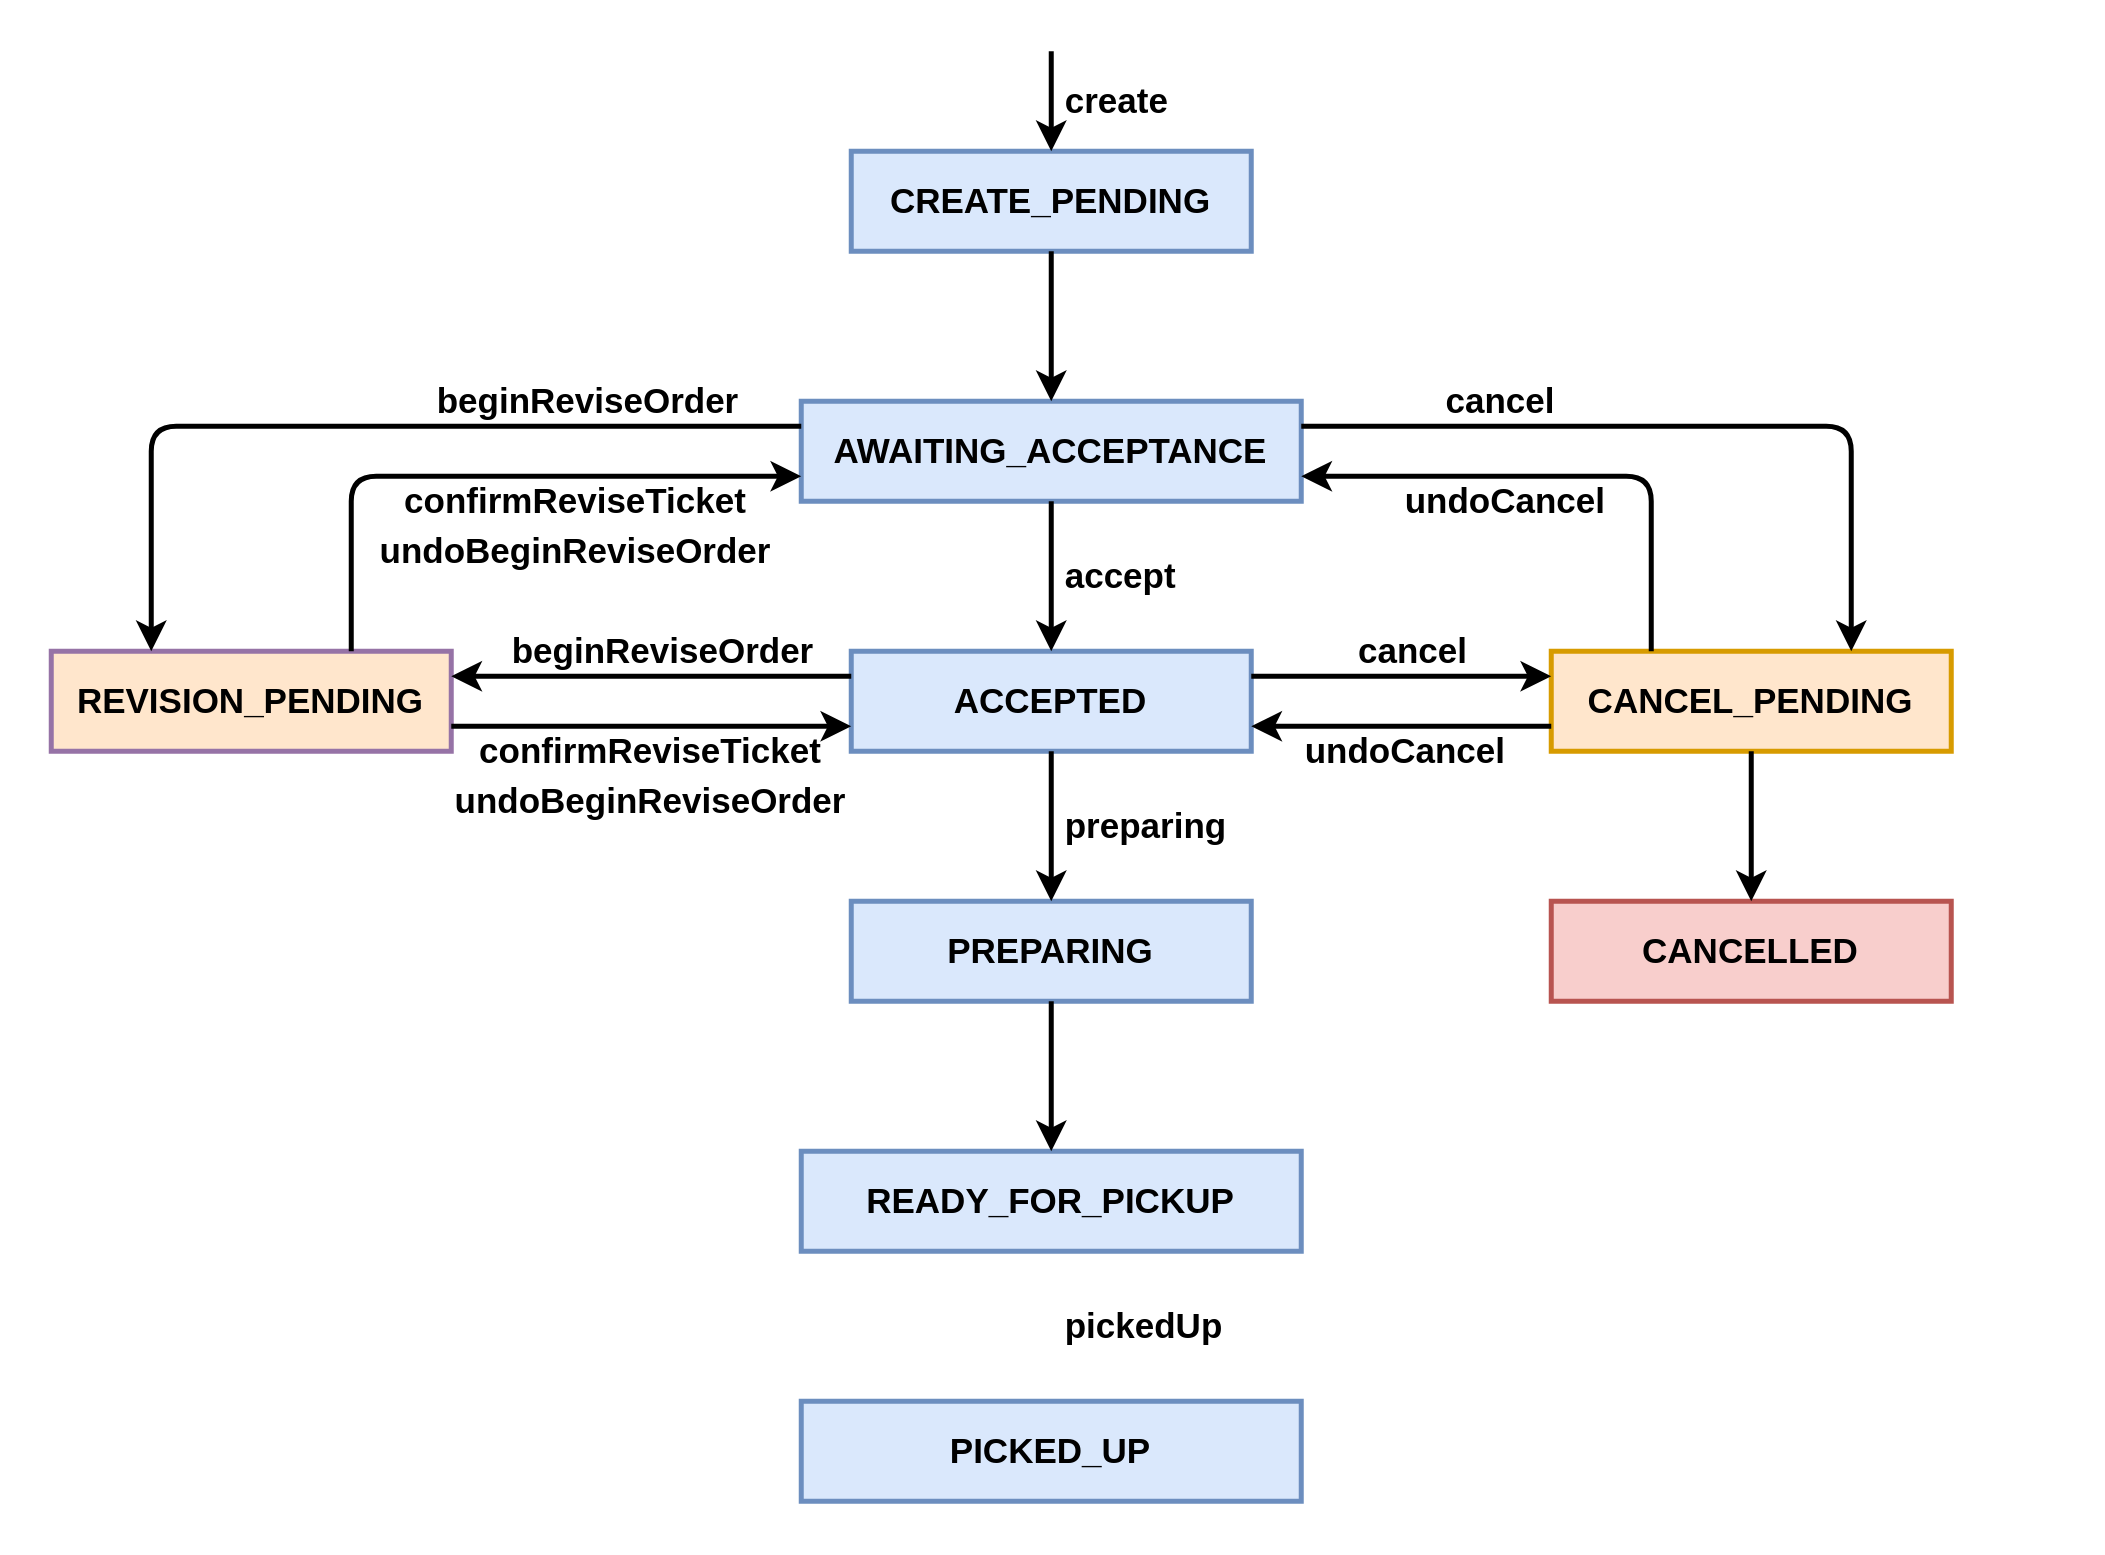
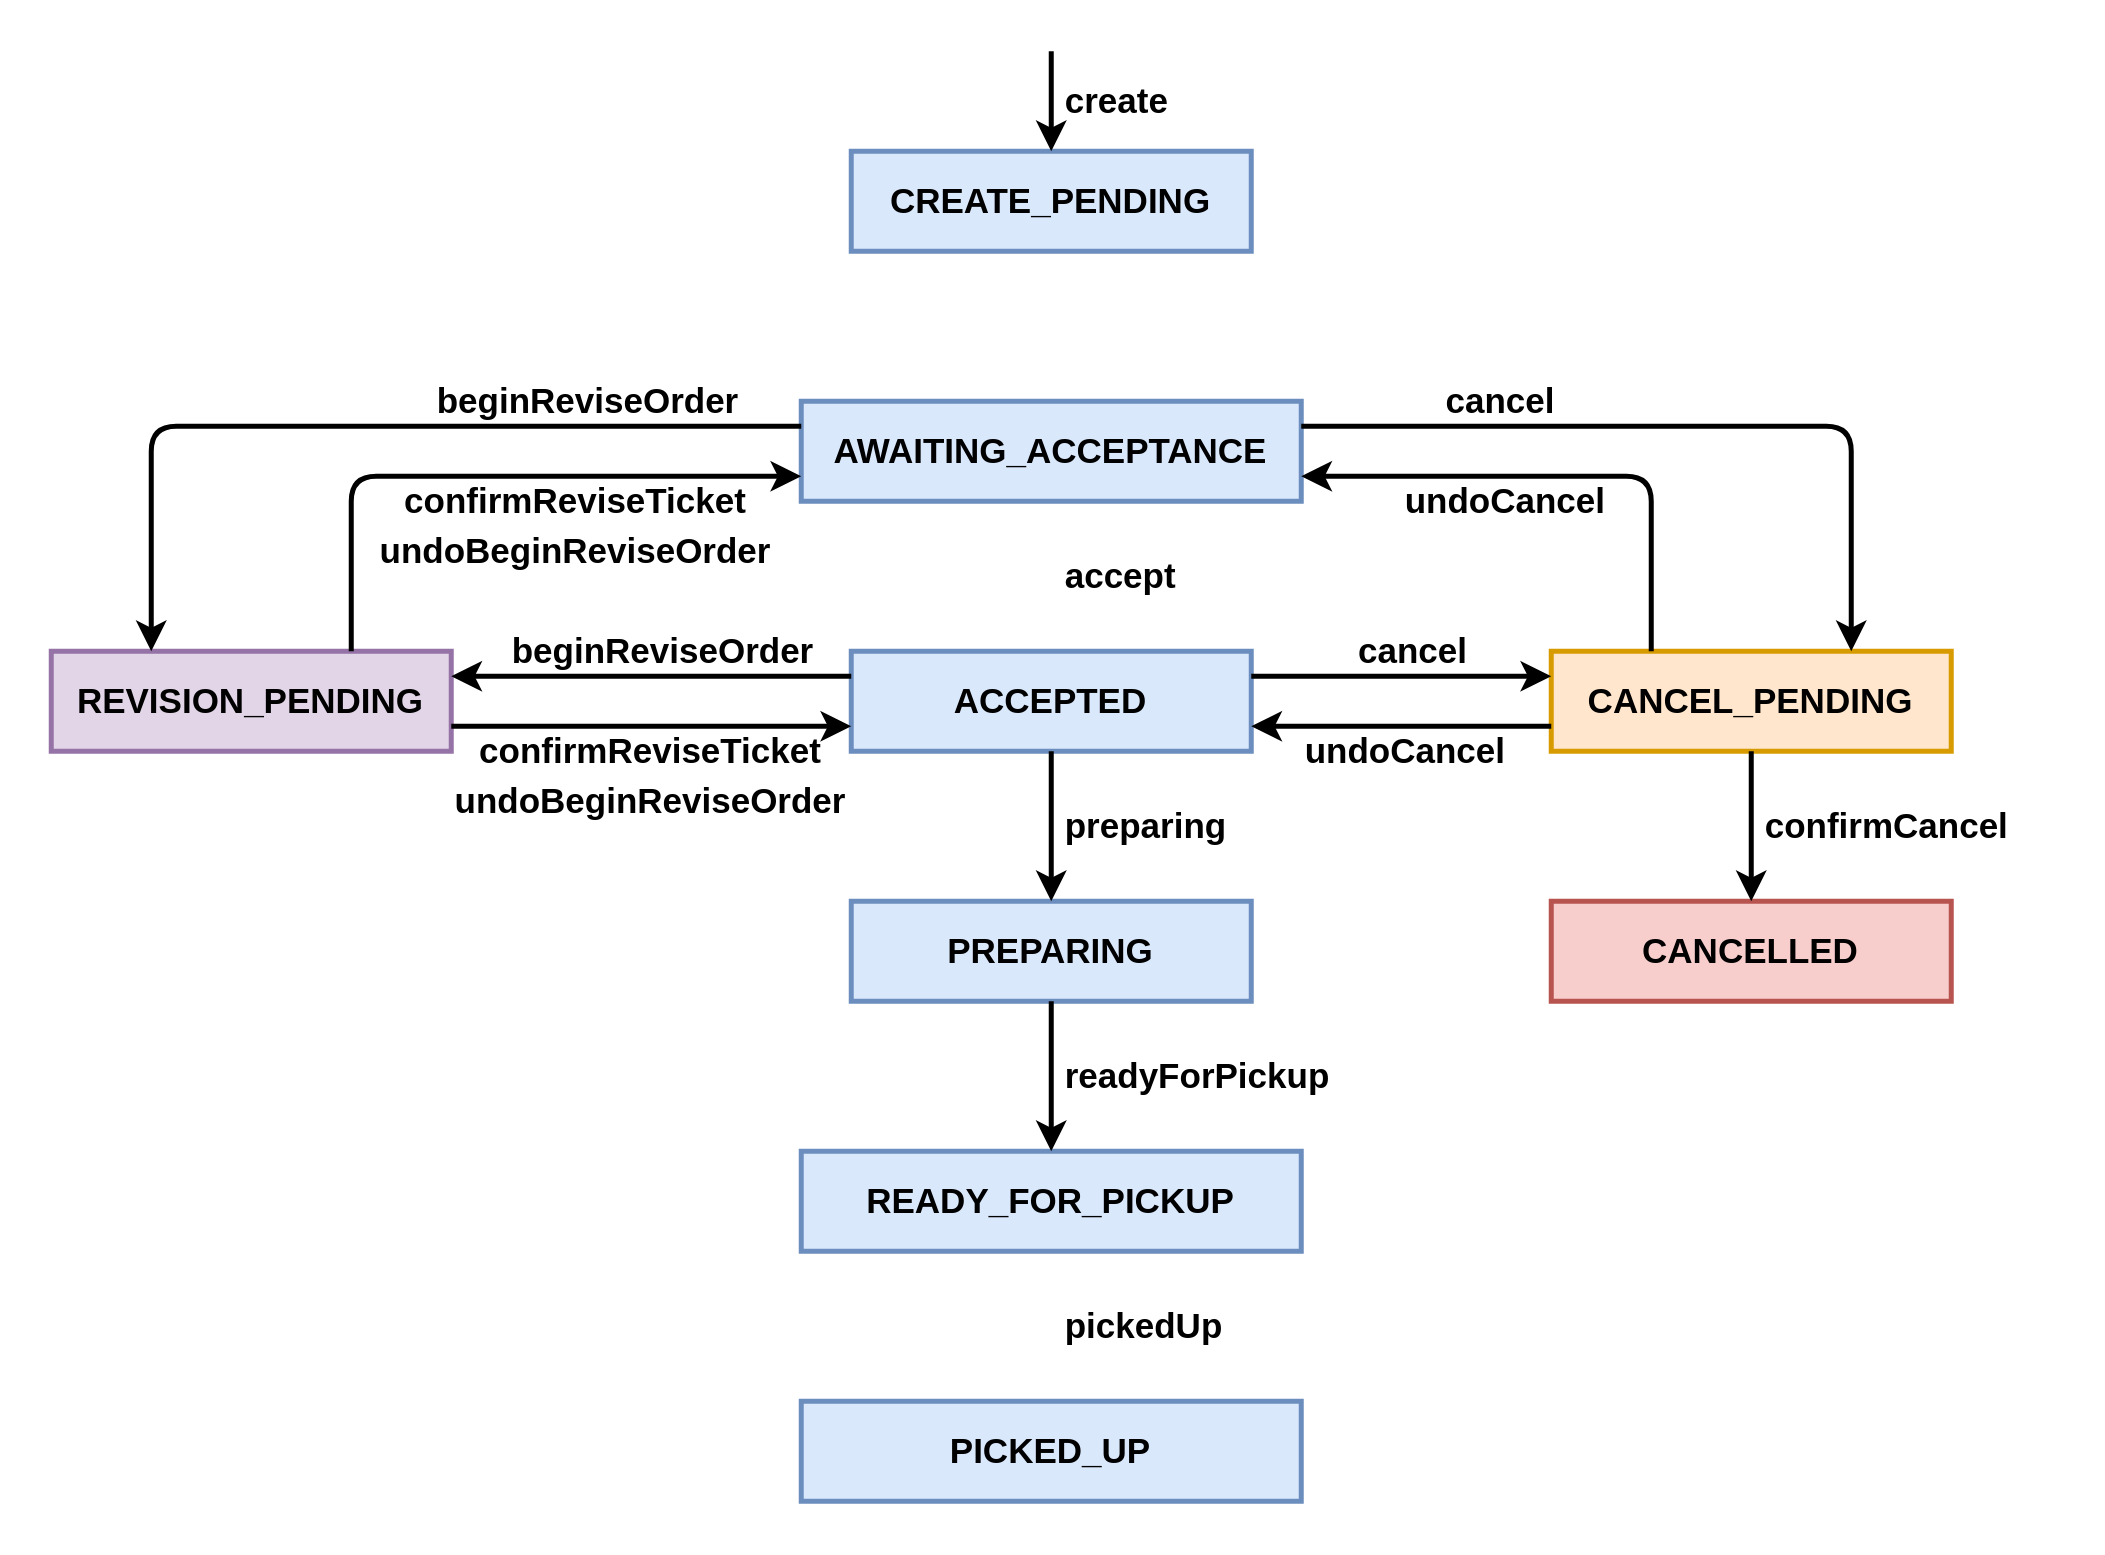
edge "CREATE_PENDING" -> "AWAITING_ACCEPTANCE": removed
edge "AWAITING_ACCEPTANCE" -> "ACCEPTED": removed
node "REVISION_PENDING": fillcolor #ffe6cc -> #e1d5e7
node "confirmCancel": added
node "readyForPickup": added
